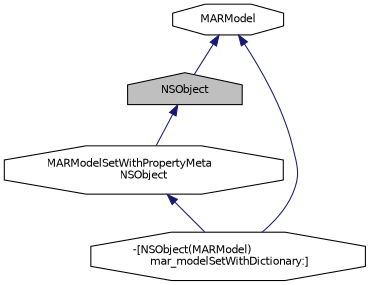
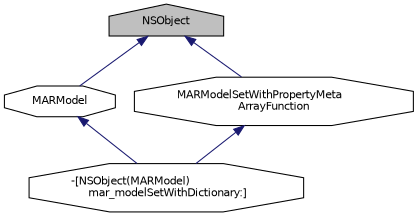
edge "NSObject" -> "MARModel": reversed
node "MARModelSetWithPropertyMeta NSObject": label "MARModelSetWithPropertyMeta NSObject" -> "MARModelSetWithPropertyMeta ArrayFunction"
